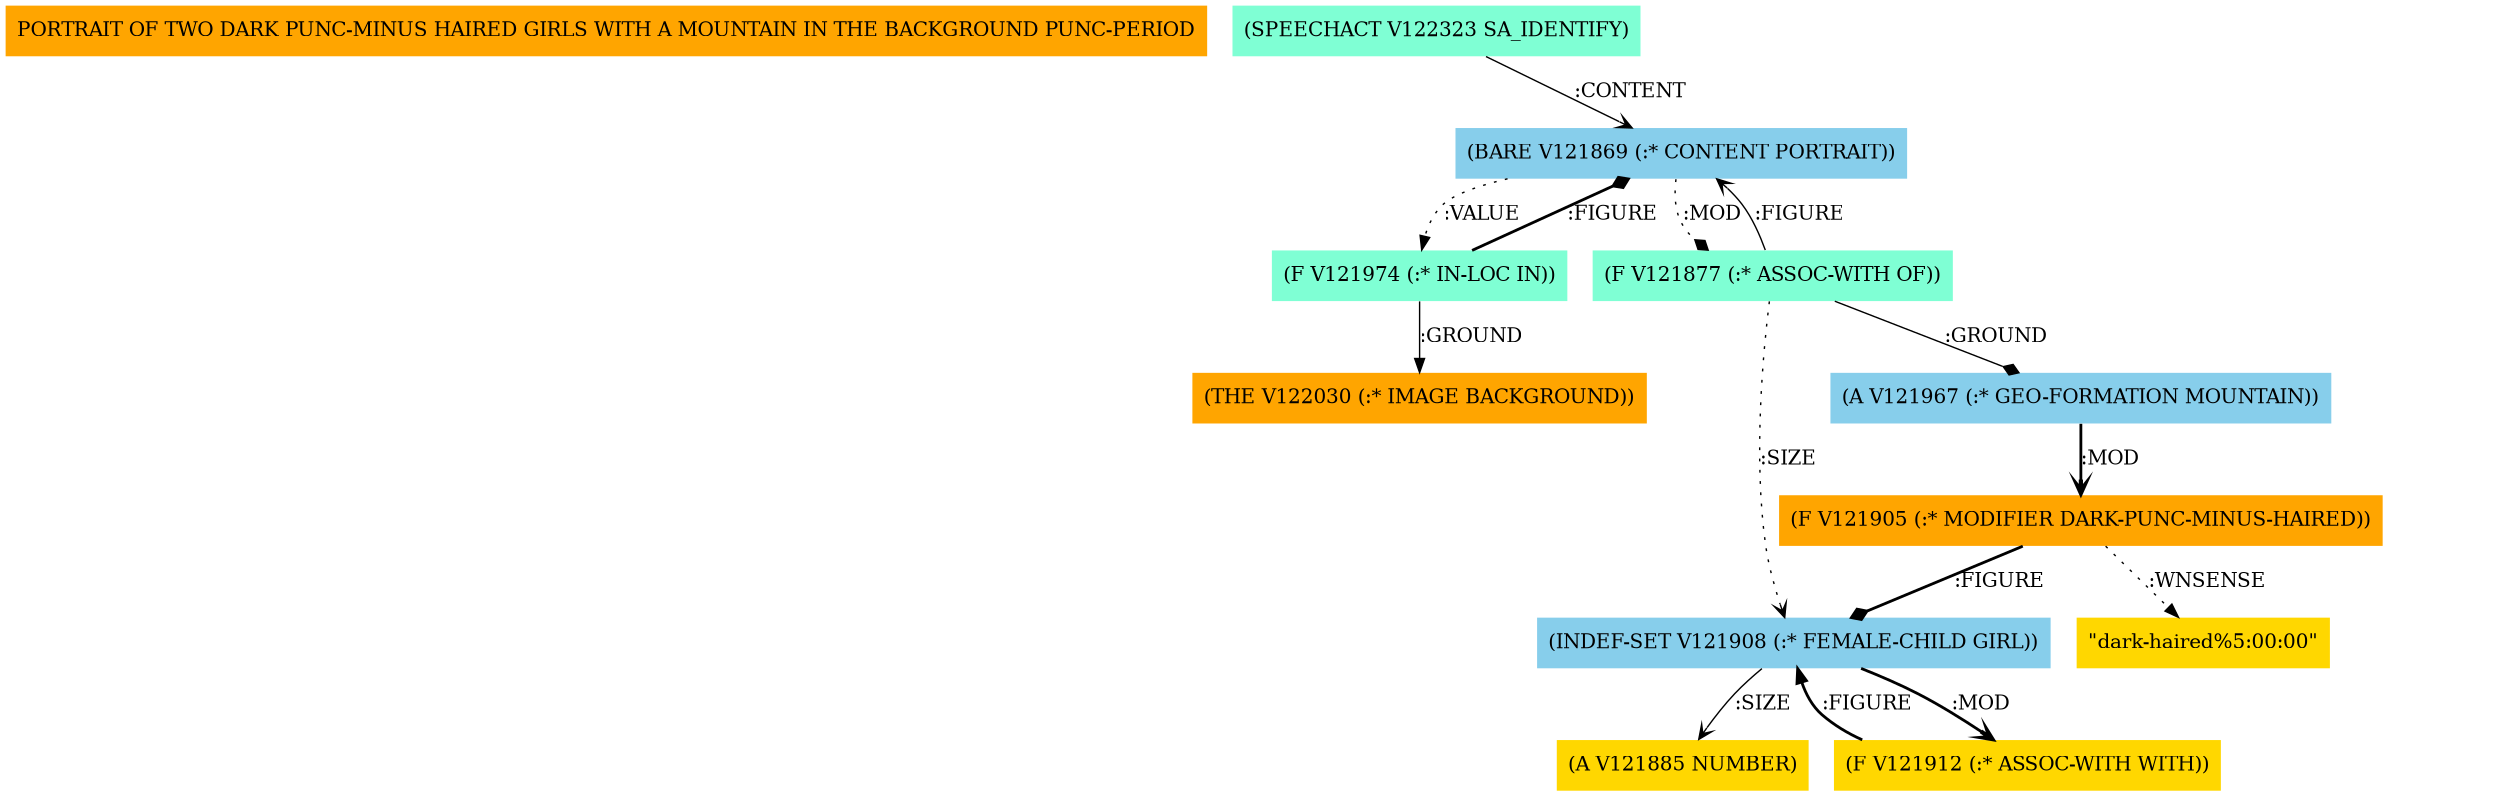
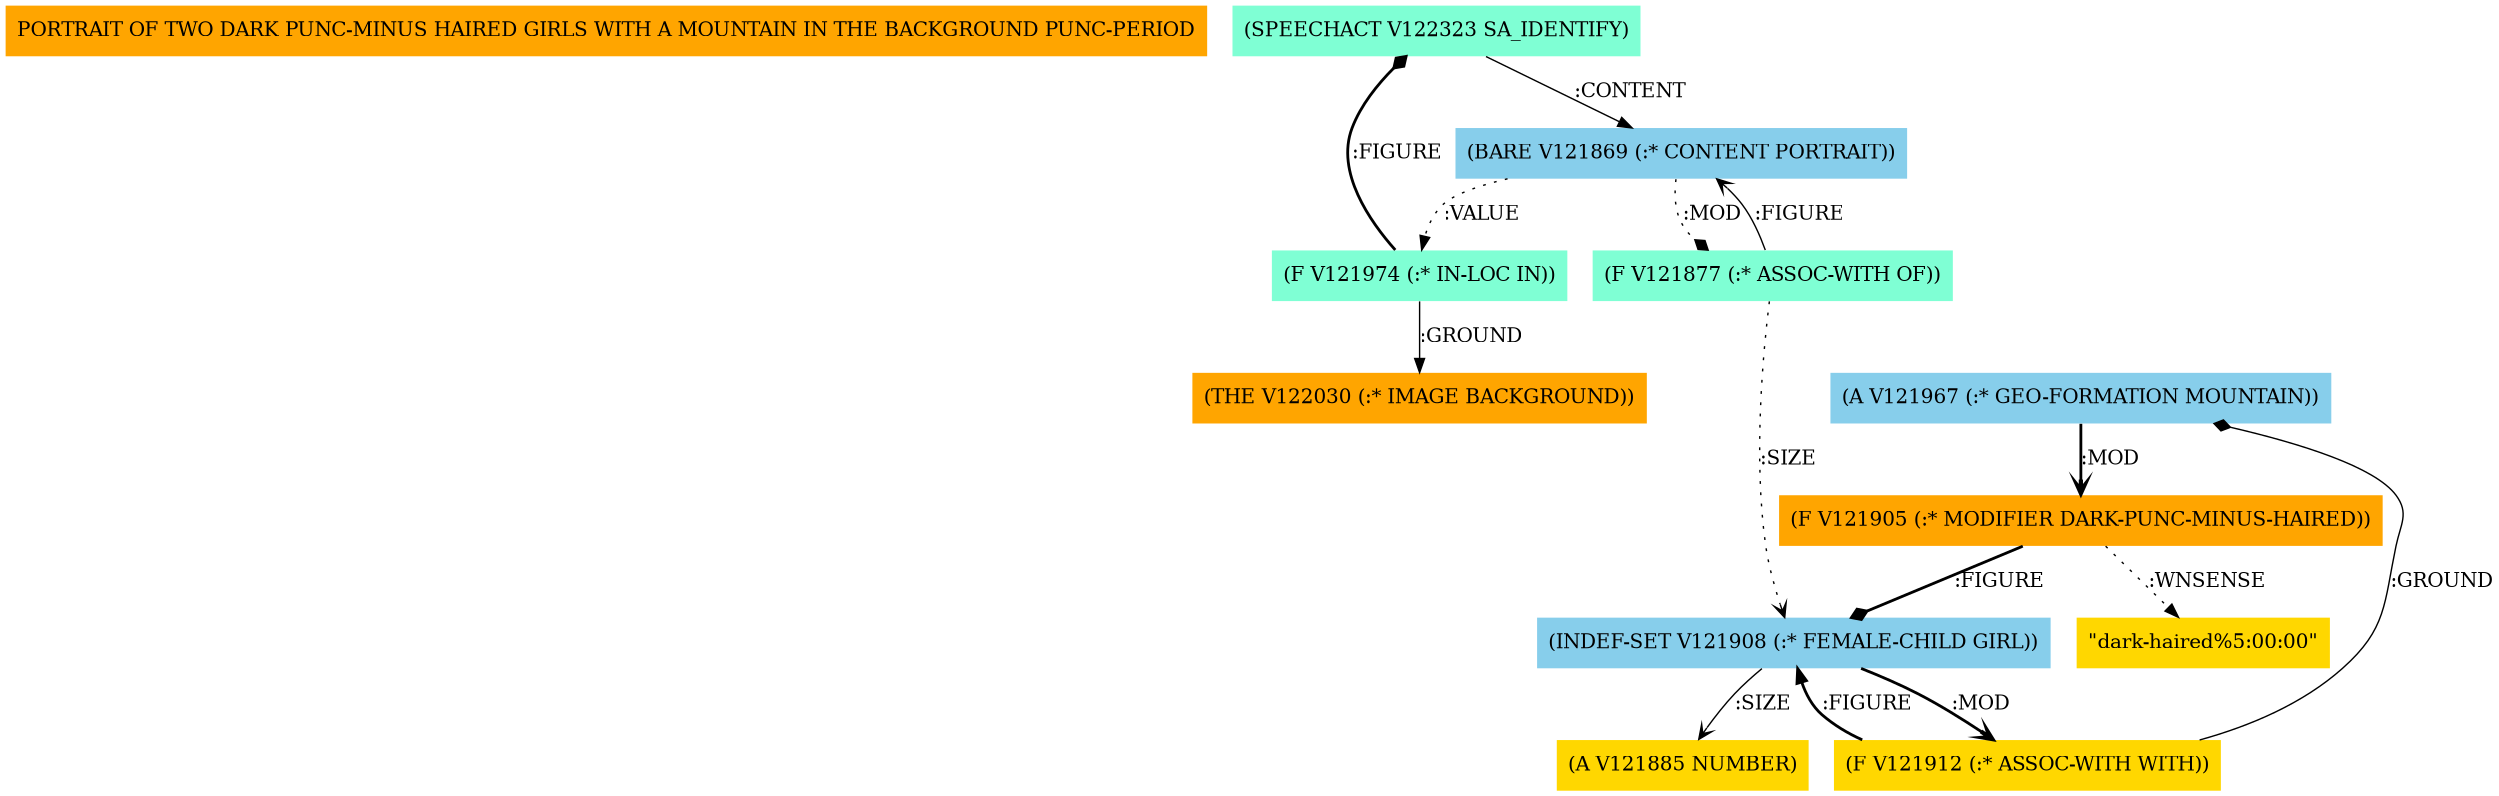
edge "(SPEECHACT V122323 SA_IDENTIFY)" -> "(BARE V121869 (:* CONTENT PORTRAIT))": arrowhead vee -> normal
edge "(F V121974 (:* IN-LOC IN))" -> "(BARE V121869 (:* CONTENT PORTRAIT))": now "(F V121974 (:* IN-LOC IN))" -> "(SPEECHACT V122323 SA_IDENTIFY)"
edge "(F V121877 (:* ASSOC-WITH OF))" -> "(A V121967 (:* GEO-FORMATION MOUNTAIN))": now "(F V121912 (:* ASSOC-WITH WITH))" -> "(A V121967 (:* GEO-FORMATION MOUNTAIN))"
